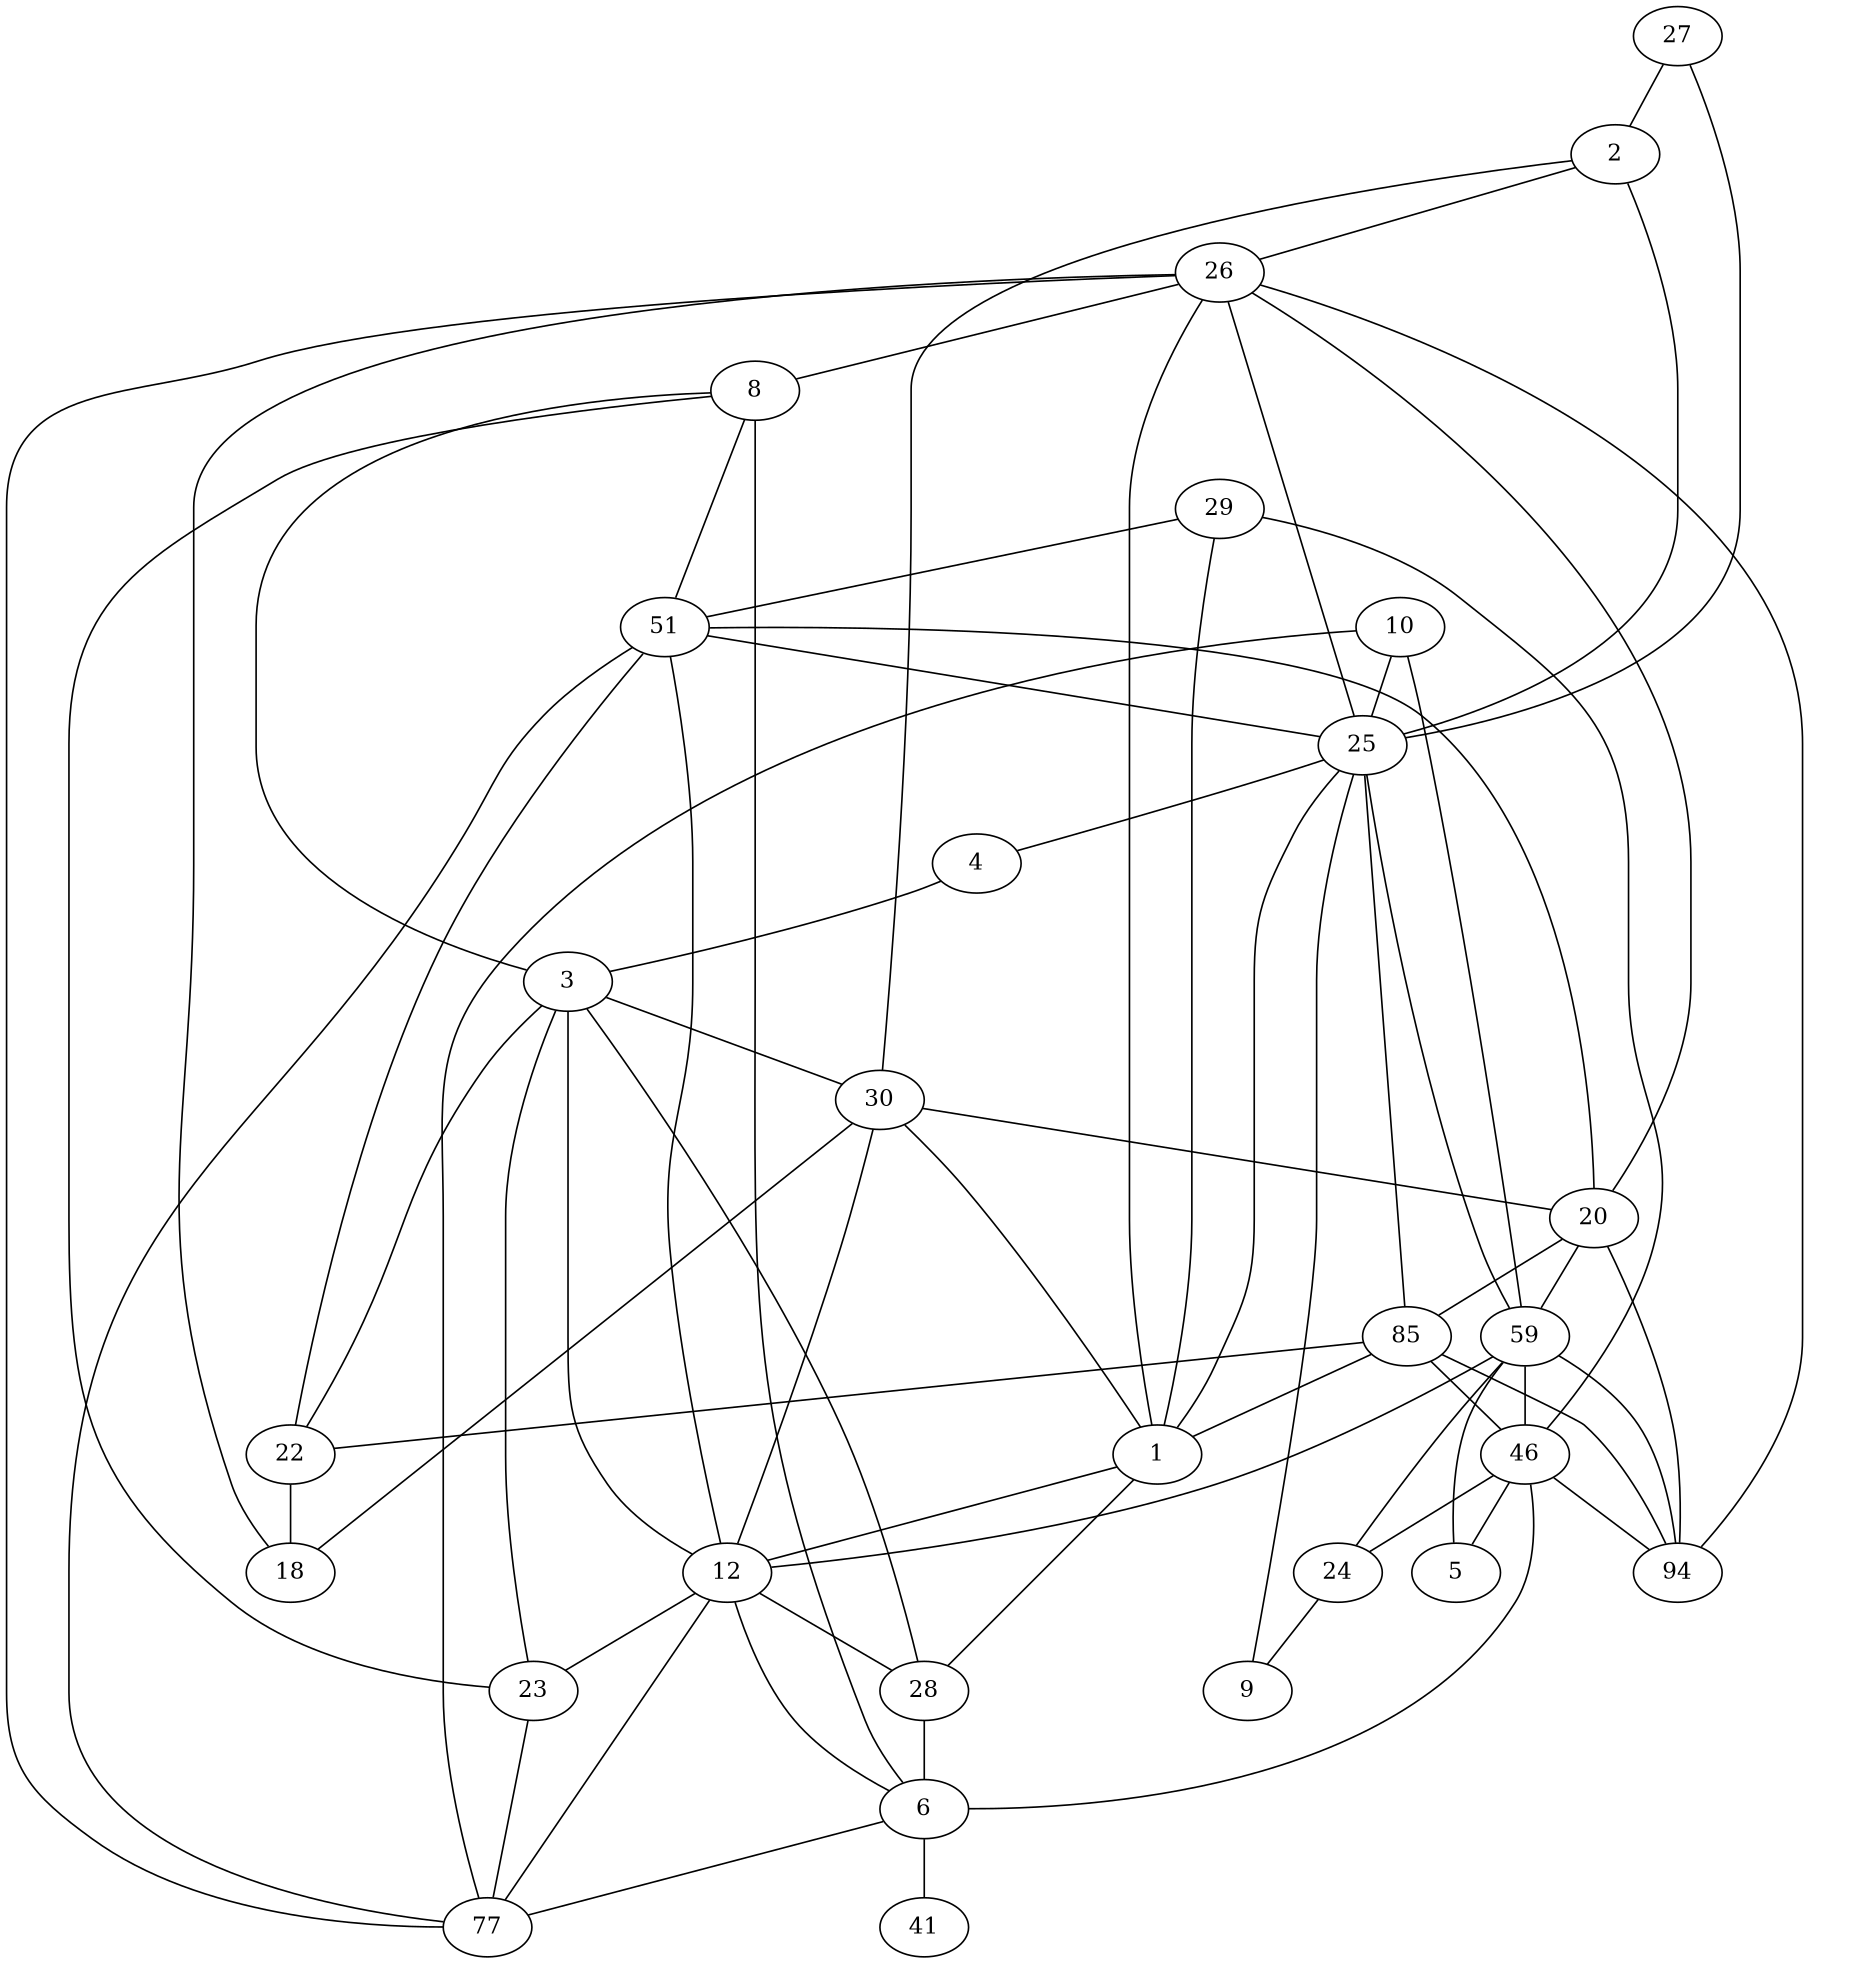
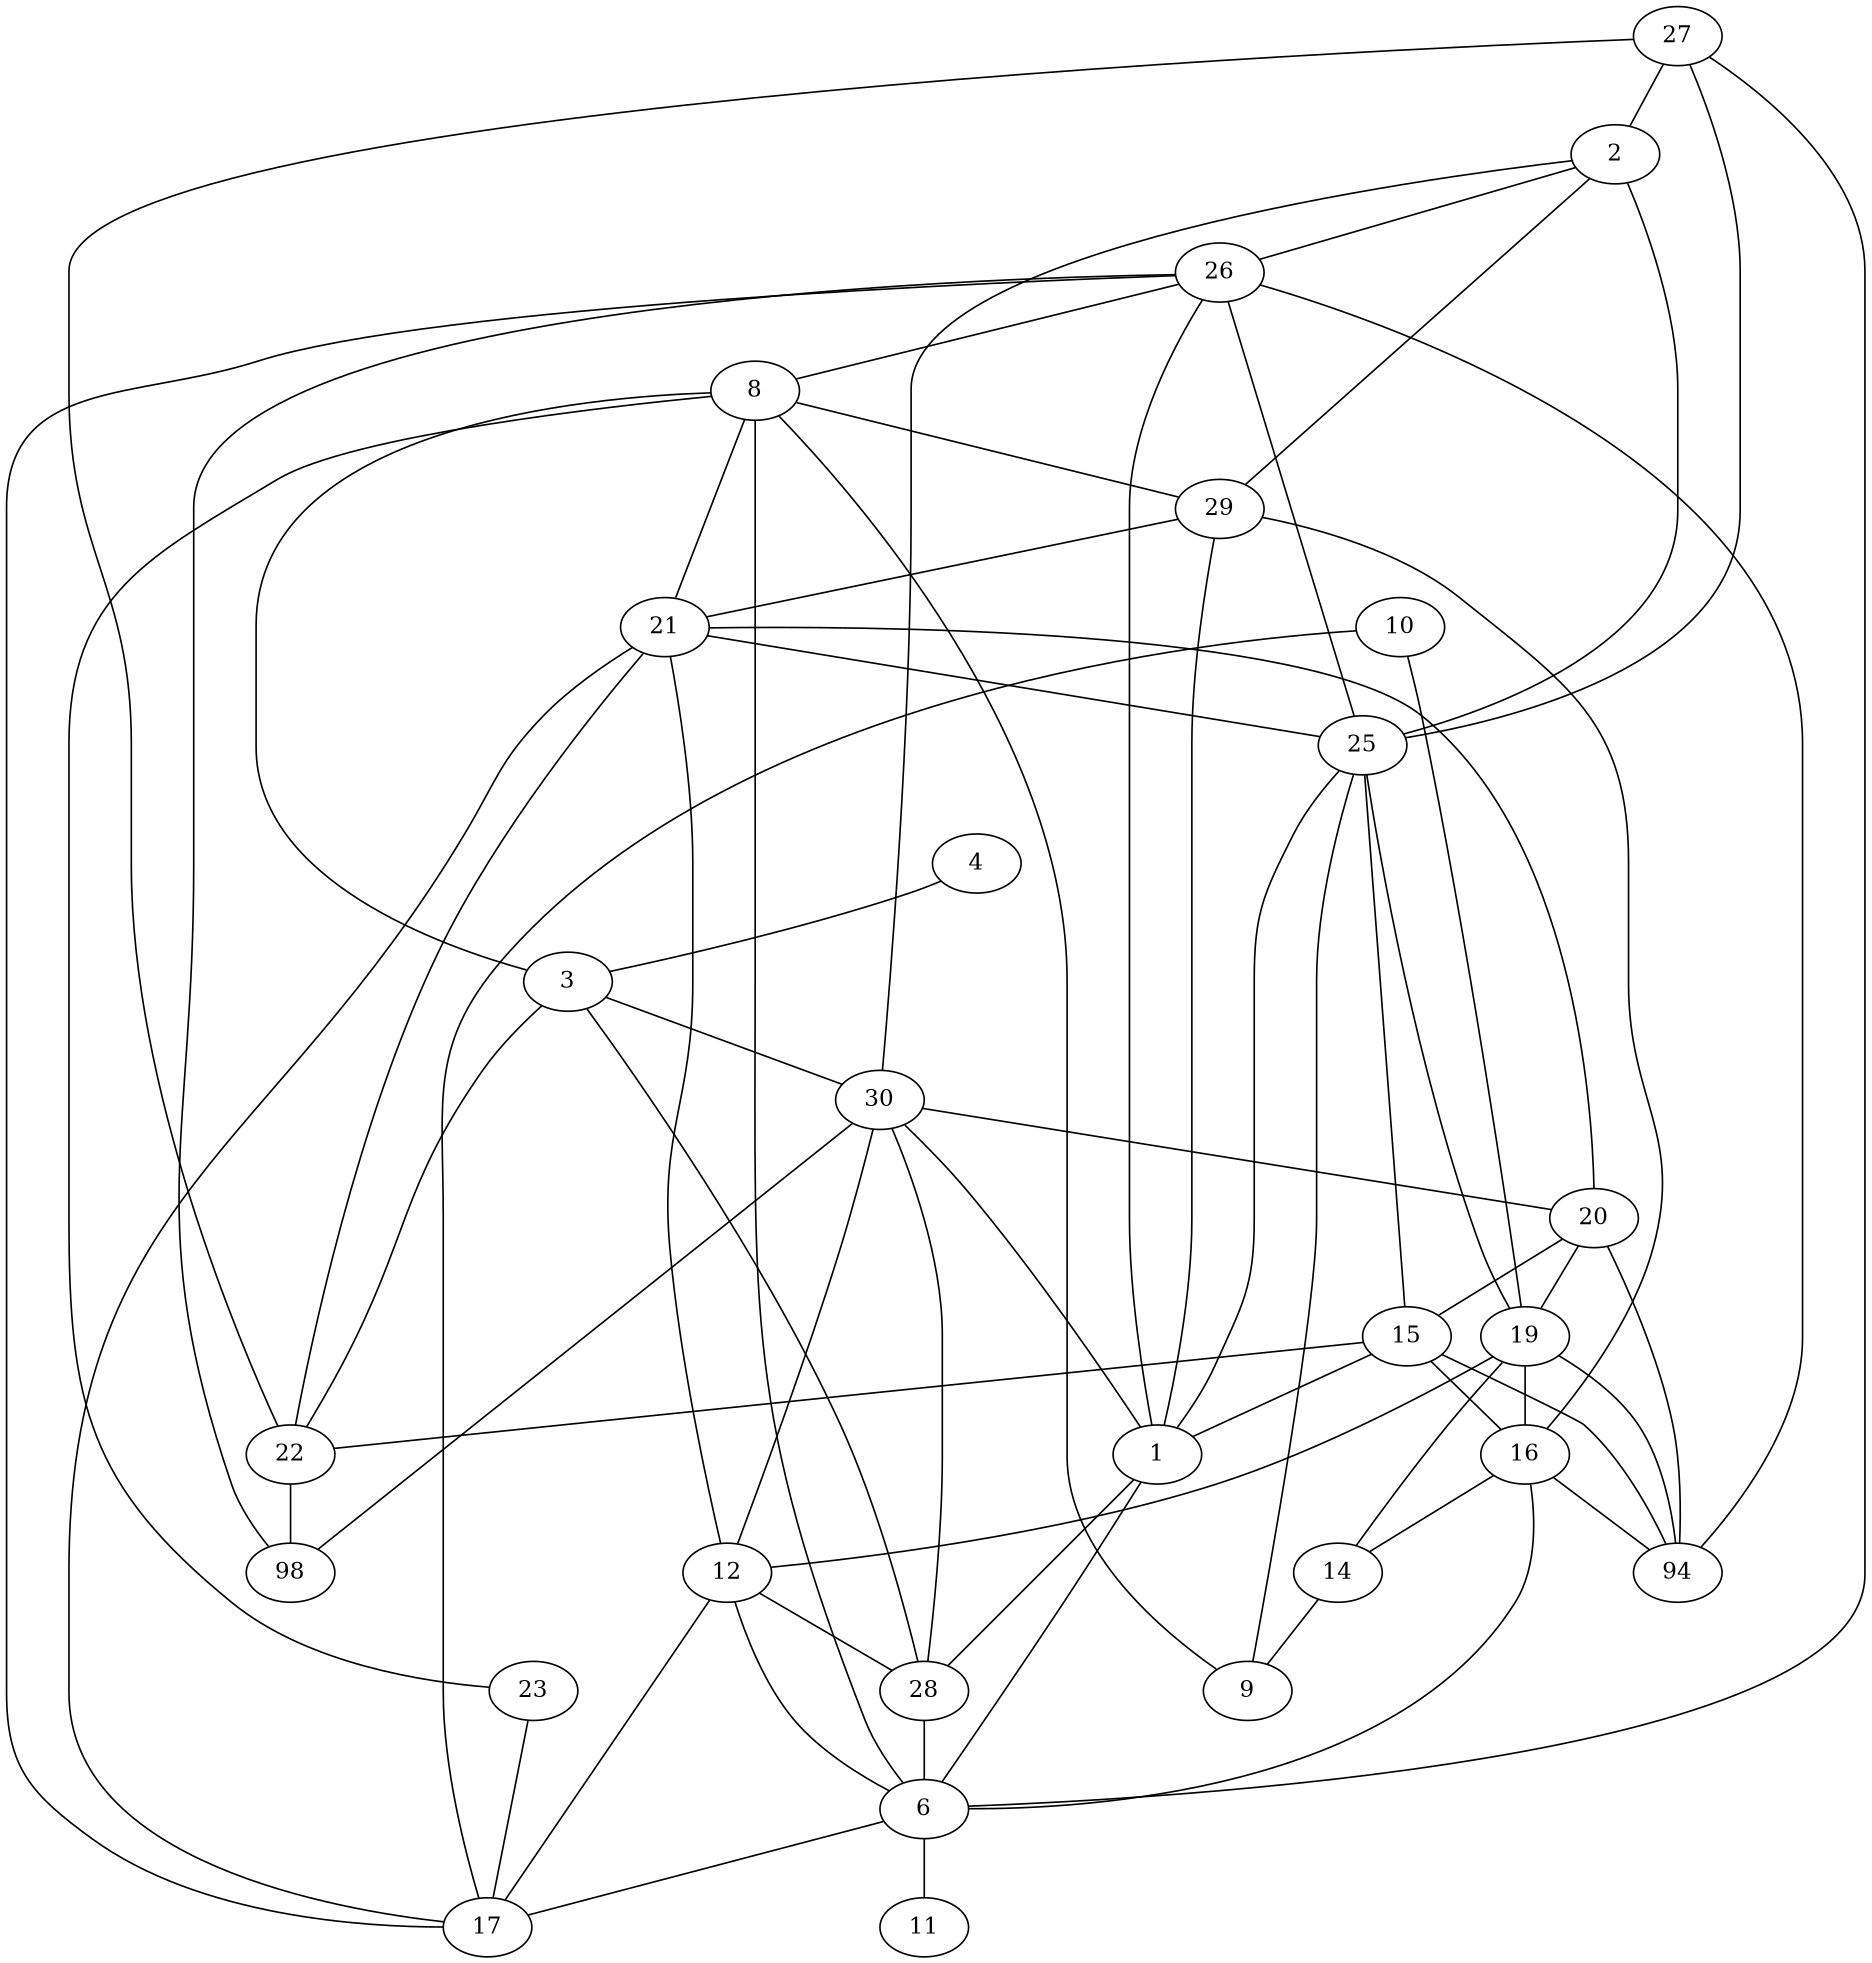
edge "27" -- "22": added
edge "2" -- "29": added
edge "8" -- "29": added
node "51": label "51" -> "21"
edge "26" -- "20": removed
edge "10" -- "25": removed
edge "25" -- "4": removed
edge "8" -- "9": added
edge "27" -- "6": added
edge "3" -- "12": removed
edge "3" -- "23": removed
node "85": label "85" -> "15"
node "59": label "59" -> "19"
edge "30" -- "28": added
node "46": label "46" -> "16"
edge "1" -- "12": now "1" -- "6"
node "18": label "18" -> "98"
node "24": label "24" -> "14"
node "5": removed
edge "12" -- "23": removed
node "77": label "77" -> "17"
node "41": label "41" -> "11"
